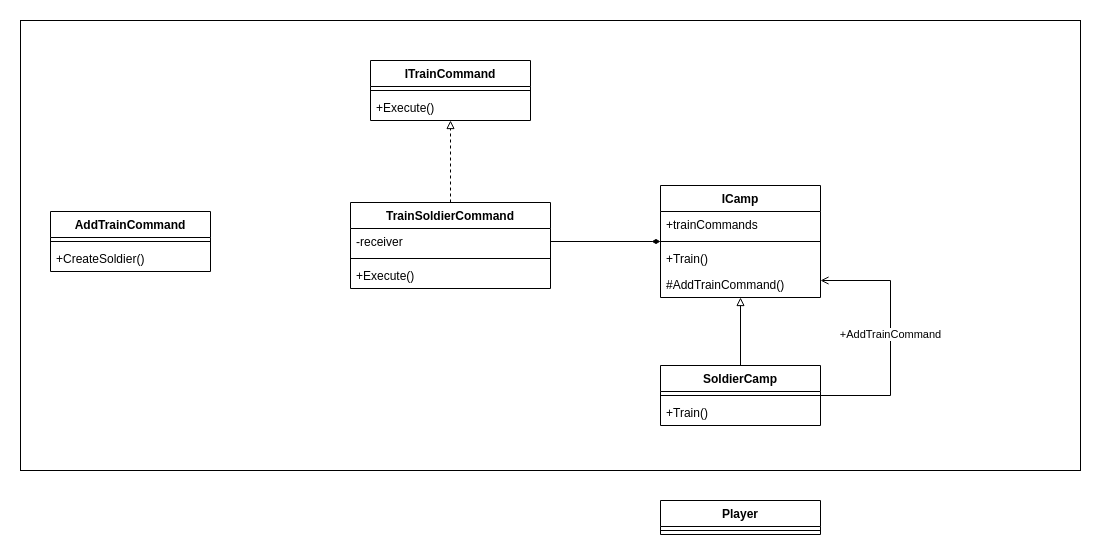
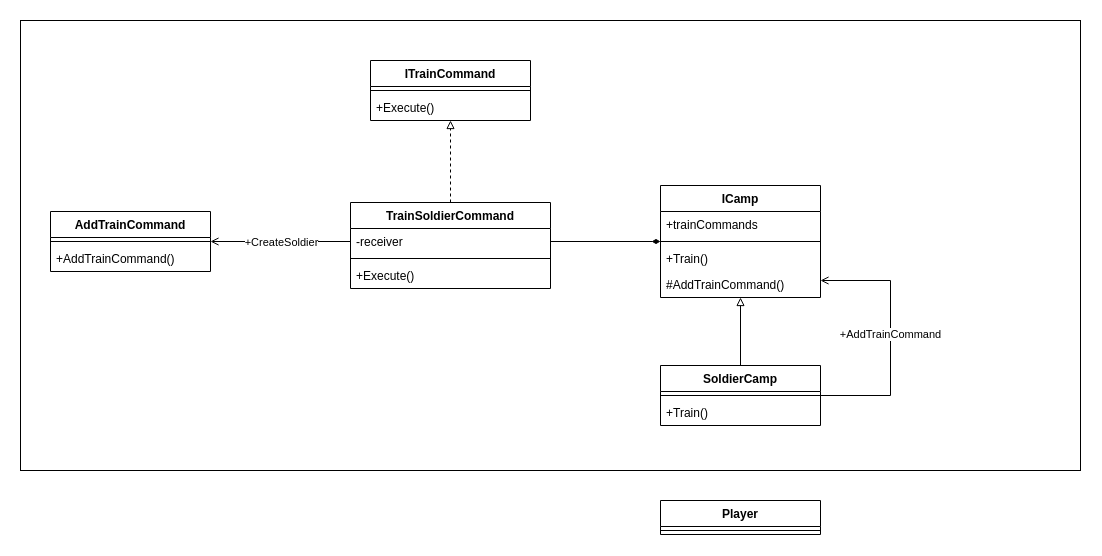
edge "-receiver" -> "AddTrainCommand": added, label "+CreateSoldier"
node "+CreateSoldier()": label "+CreateSoldier()" -> "+AddTrainCommand()"
